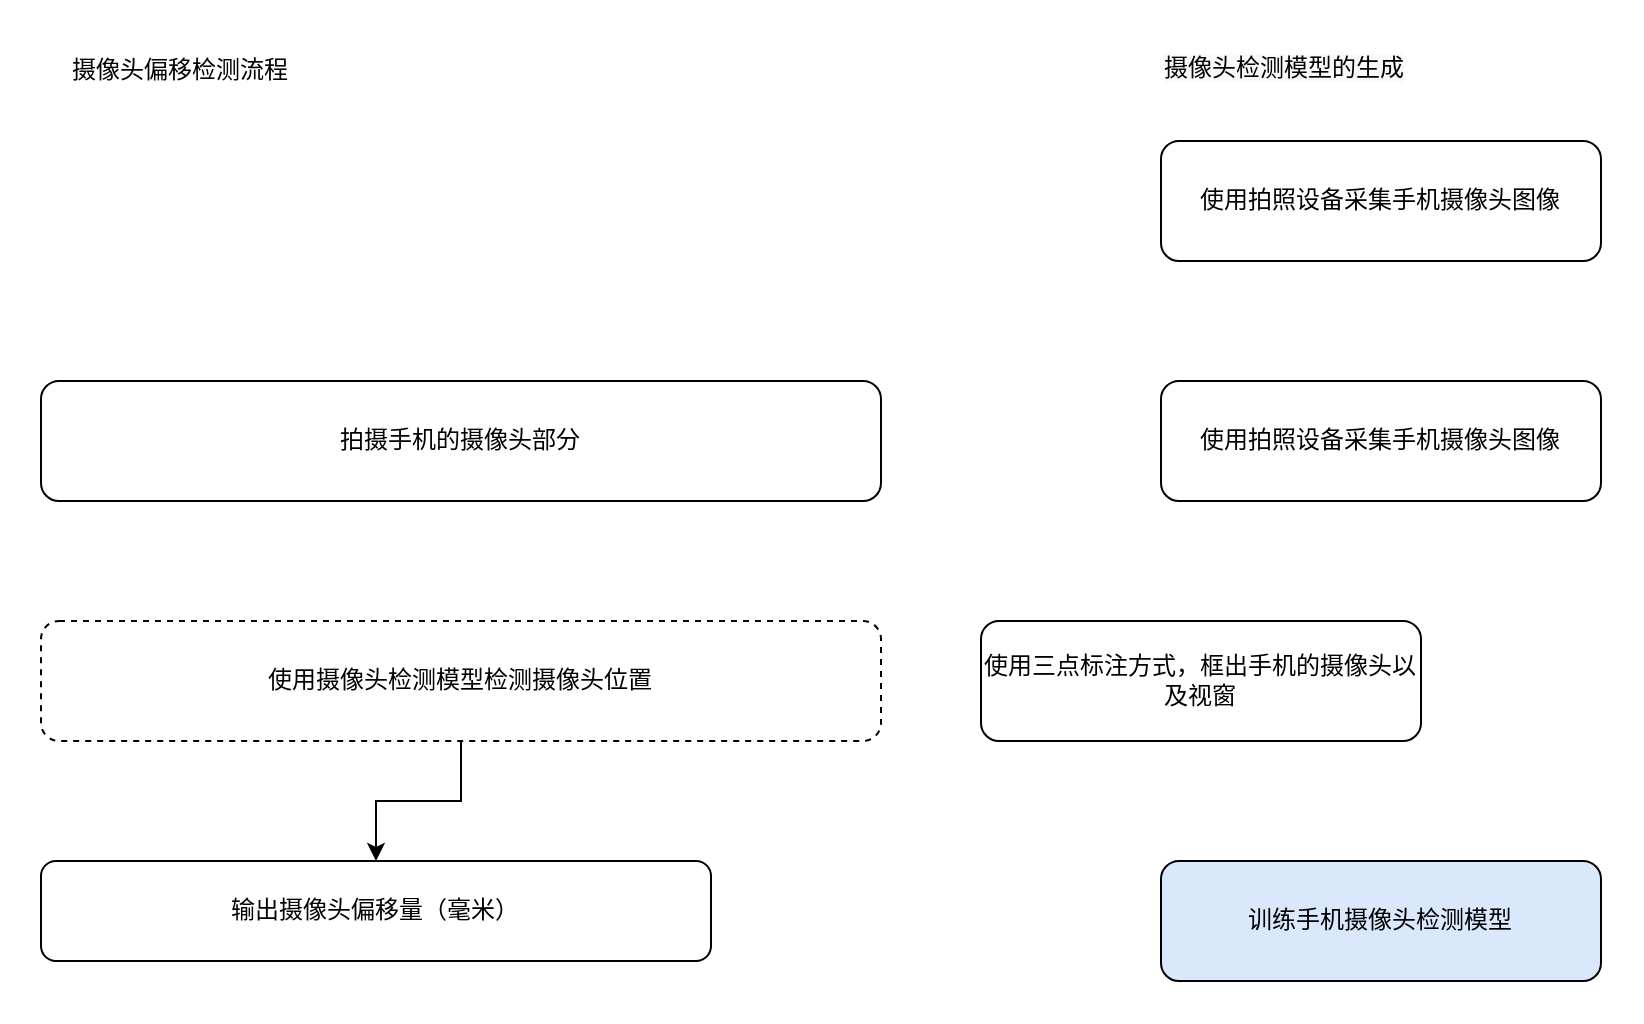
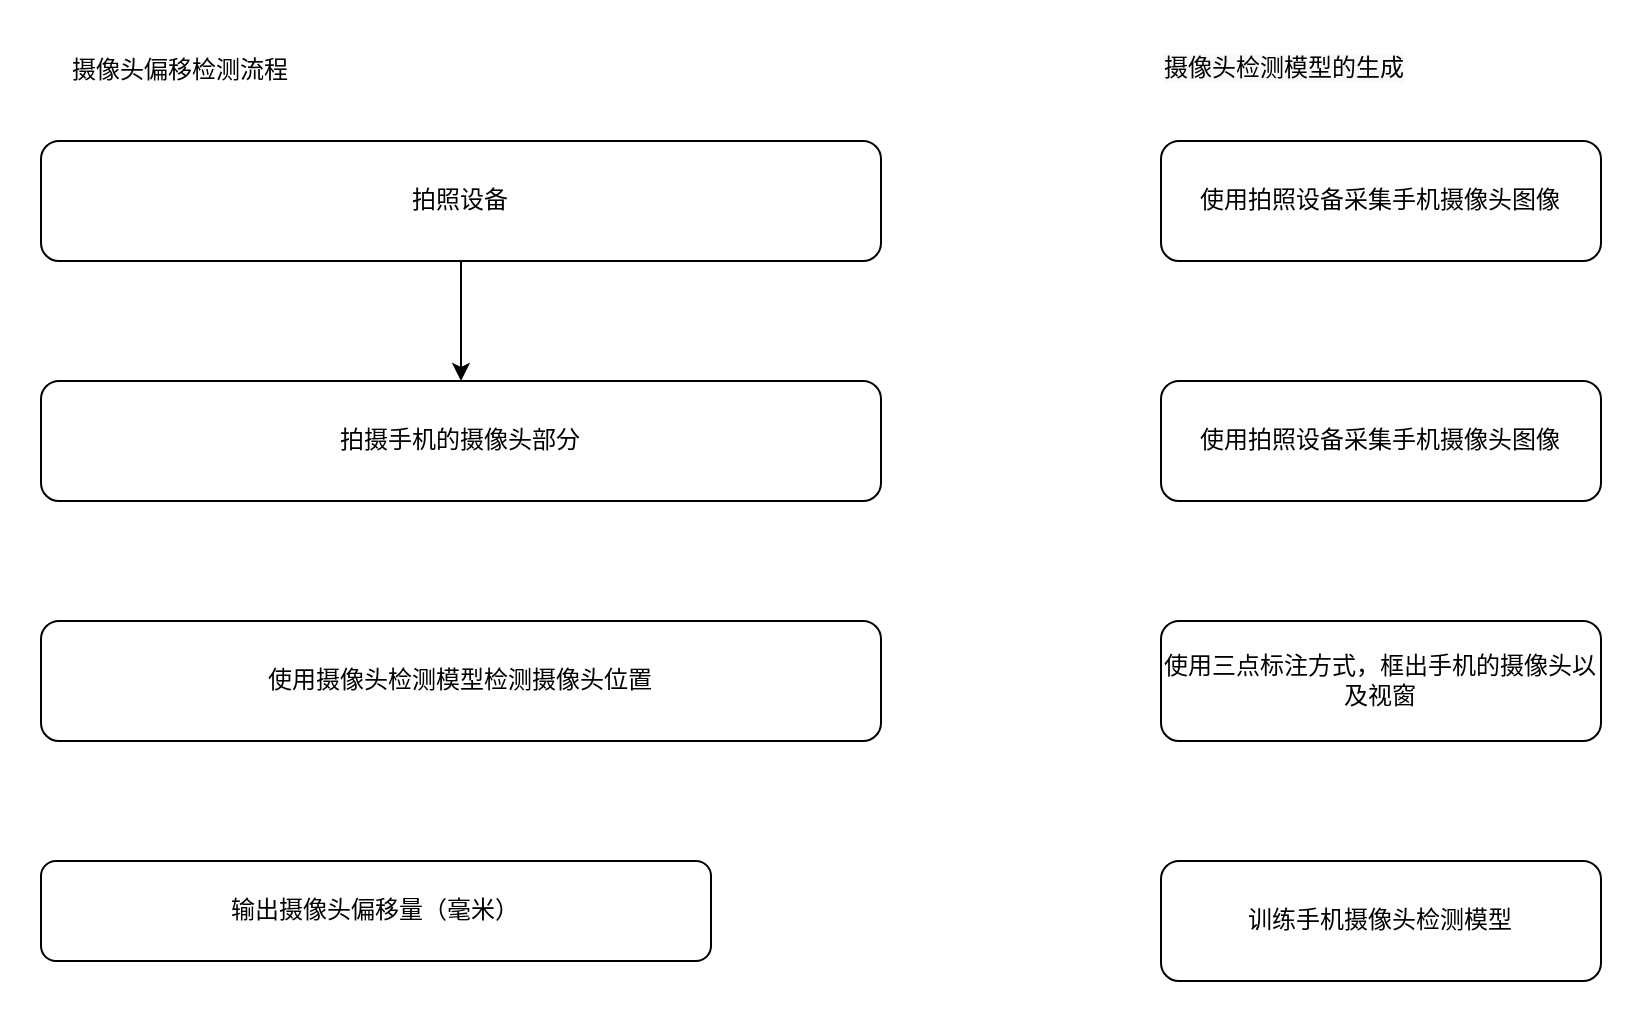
node "拍照设备": added
edge "拍照设备" -> "拍摄手机的摄像头部分": added
node "使用摄像头检测模型检测摄像头位置": style dashed -> solid
node "使用三点标注方式，框出手机的摄像头以及视窗": moved (1201, 681) -> (1381, 681)
edge "使用摄像头检测模型检测摄像头位置" -> "输出摄像头偏移量（毫米）": removed
node "训练手机摄像头检测模型": fillcolor #dae8fc -> #ffffff
